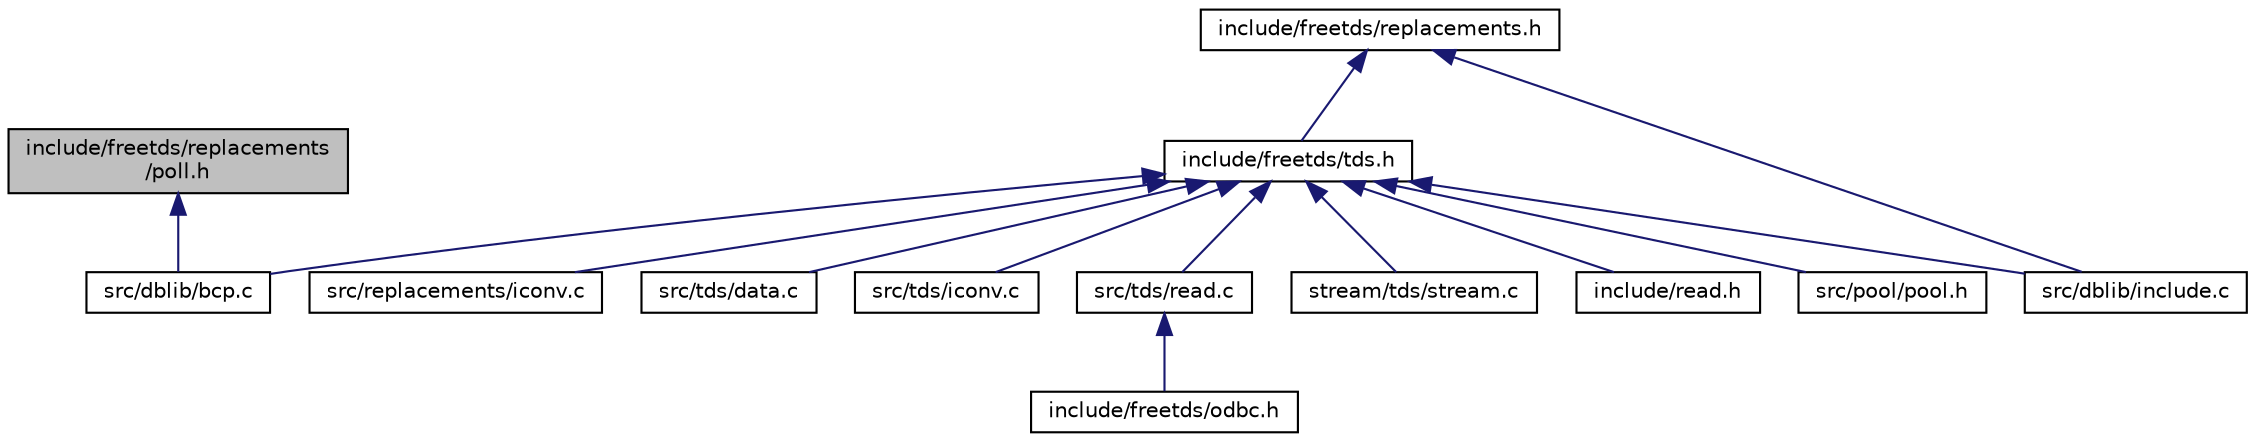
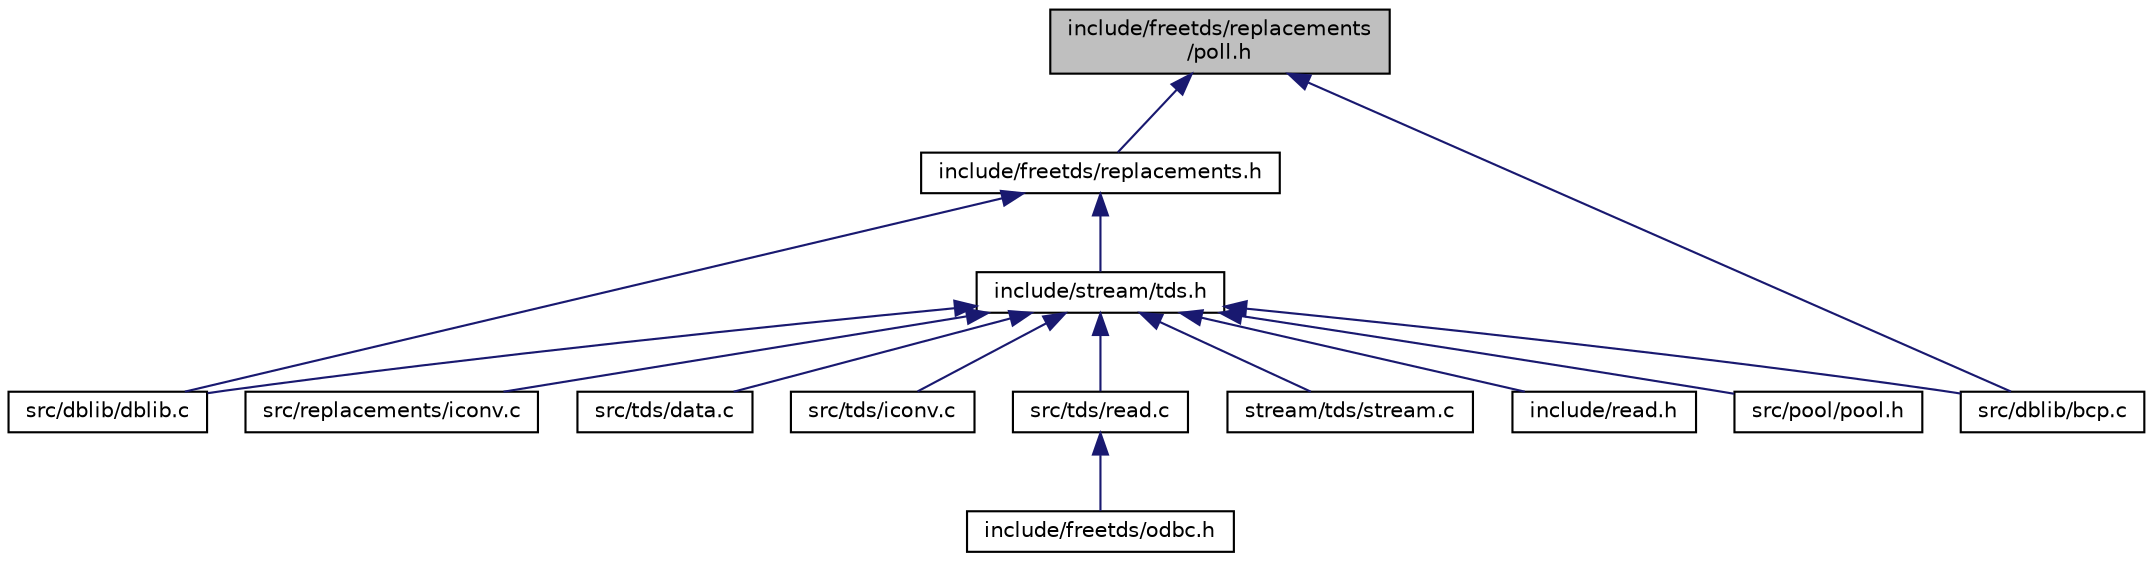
edge "include/freetds/replacements.h" -> "include/freetds/replacements /poll.h": added
node "include/freetds/tds.h": label "include/freetds/tds.h" -> "include/stream/tds.h"
node "src/dblib/include.c": label "src/dblib/include.c" -> "src/dblib/dblib.c"
